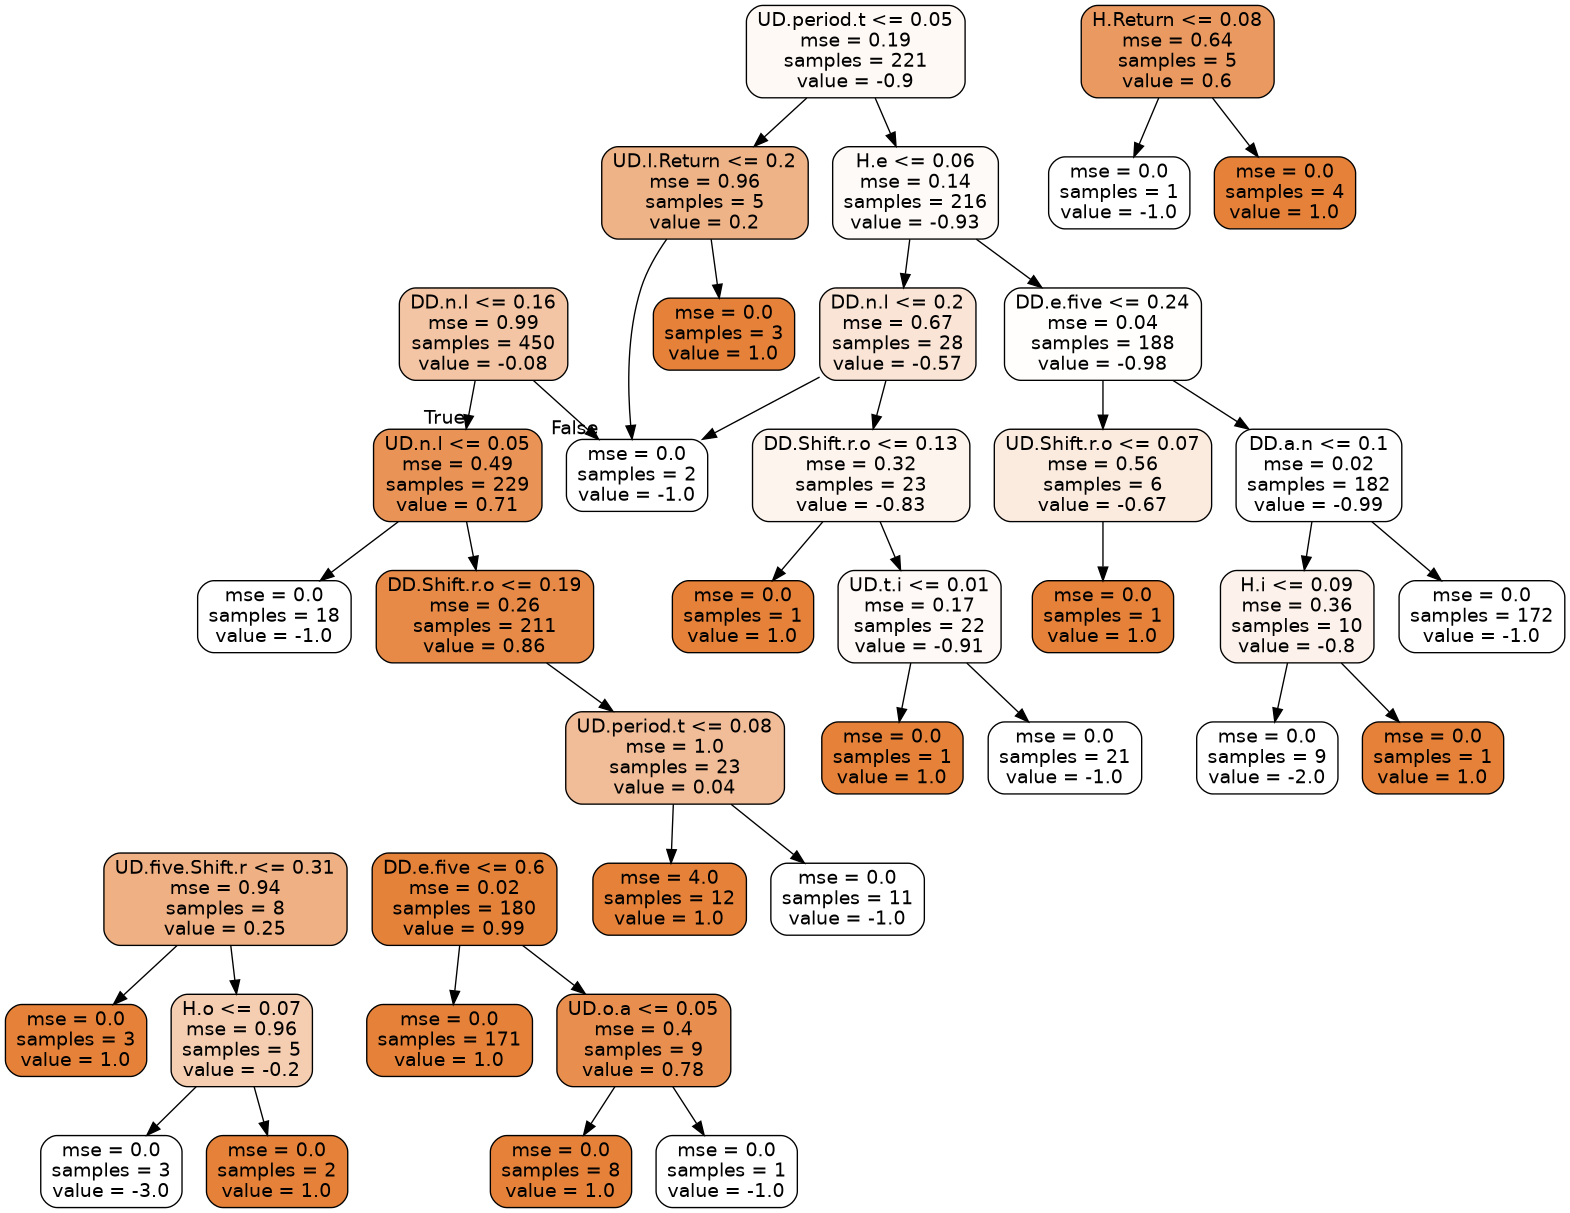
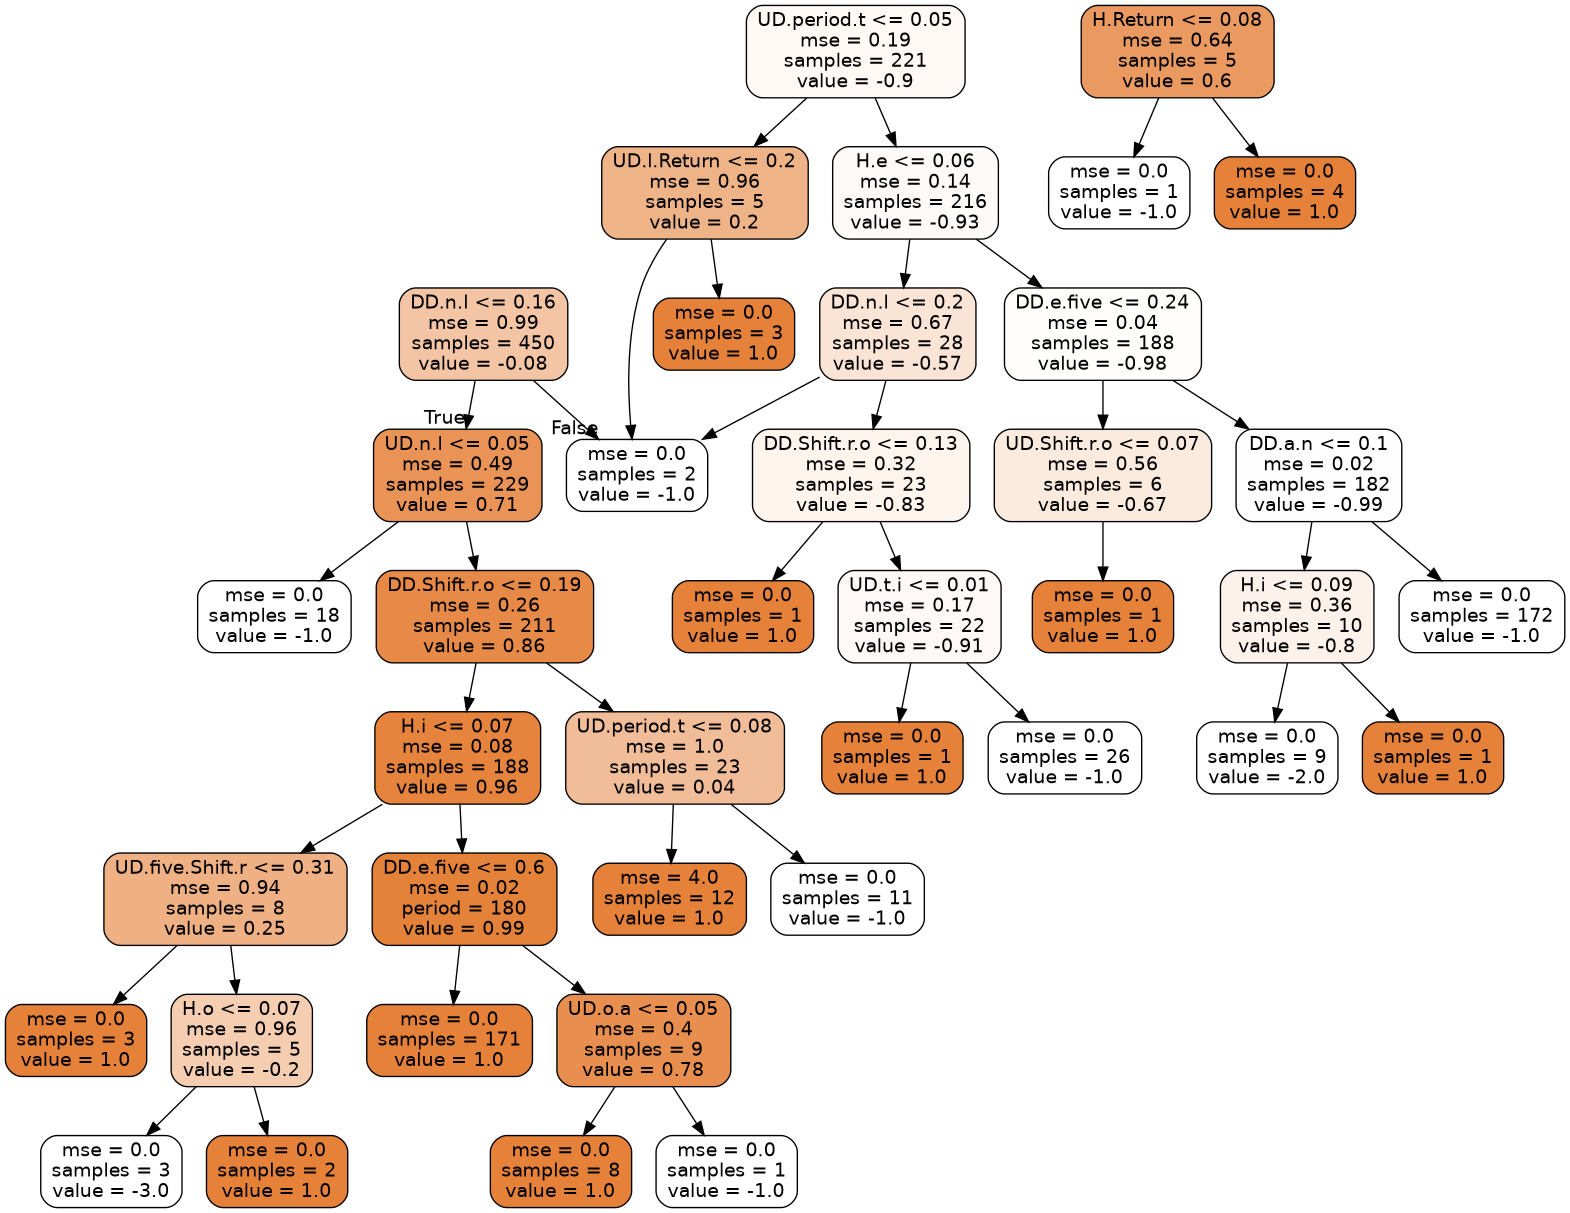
node "H.i <= 0.07 mse = 0.08 samples = 188 value = 0.96": added
node "mse = 0.0 samples = 21 value = -1.0": label "mse = 0.0 samples = 21 value = -1.0" -> "mse = 0.0 samples = 26 value = -1.0"
node "DD.e.five <= 0.6 mse = 0.02 samples = 180 value = 0.99": label "DD.e.five <= 0.6 mse = 0.02 samples = 180 value = 0.99" -> "DD.e.five <= 0.6 mse = 0.02 period = 180 value = 0.99"
